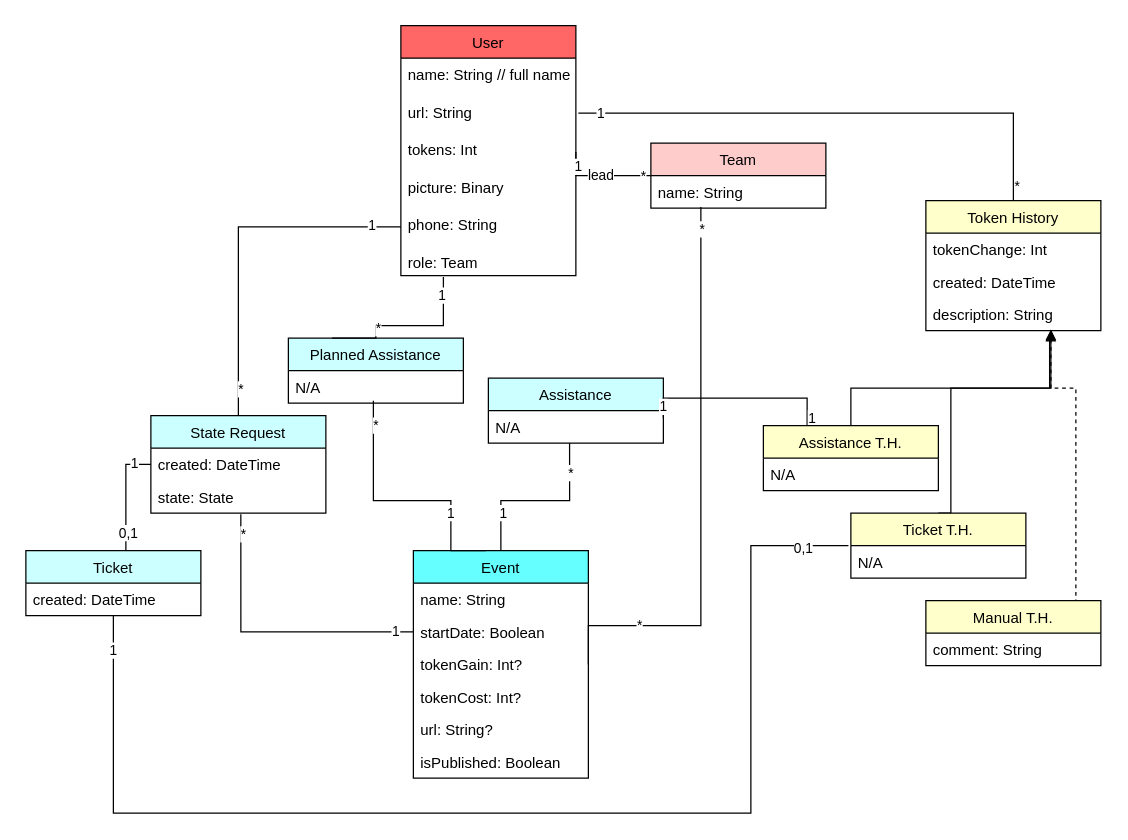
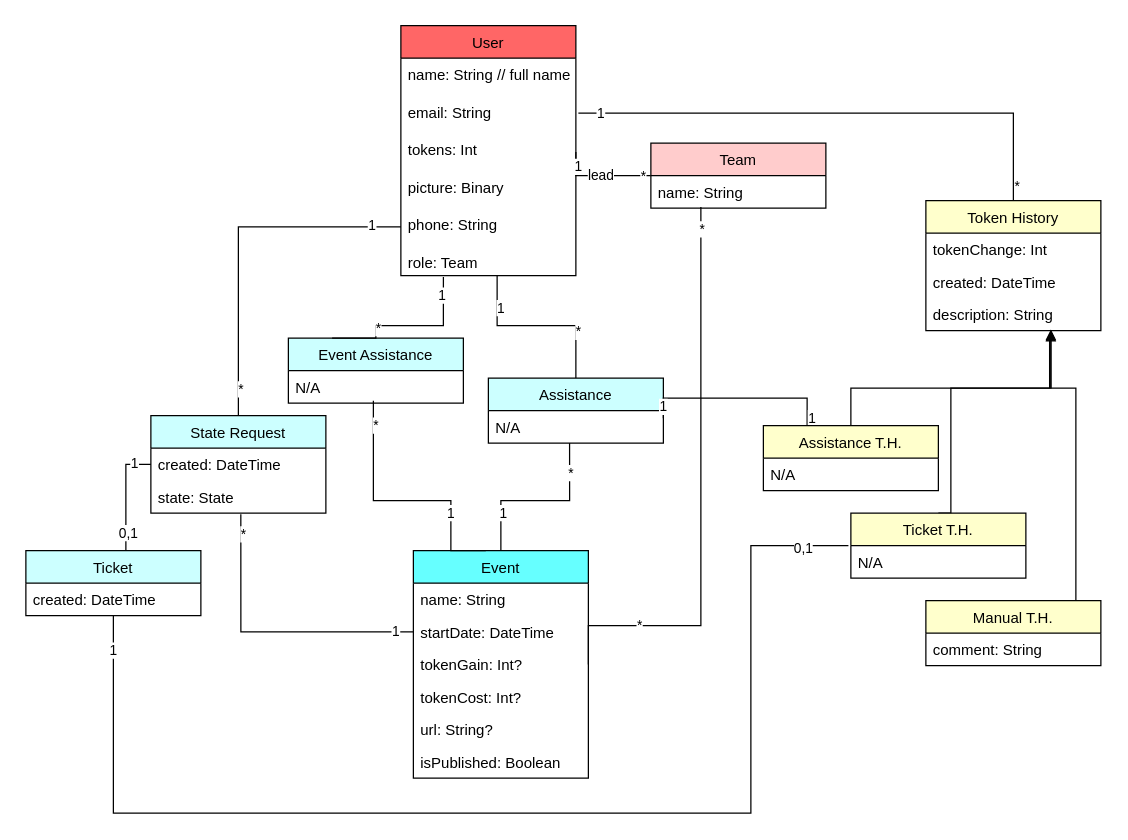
node "url: String": label "url: String" -> "email: String"
edge "role: Team" -- "Assistance": added, labels "1", "*"
node "Planned Assistance": label "Planned Assistance" -> "Event Assistance"
edge "Manual T.H." -> "description: String": style dashed -> solid
node "startDate: Boolean": label "startDate: Boolean" -> "startDate: DateTime"
